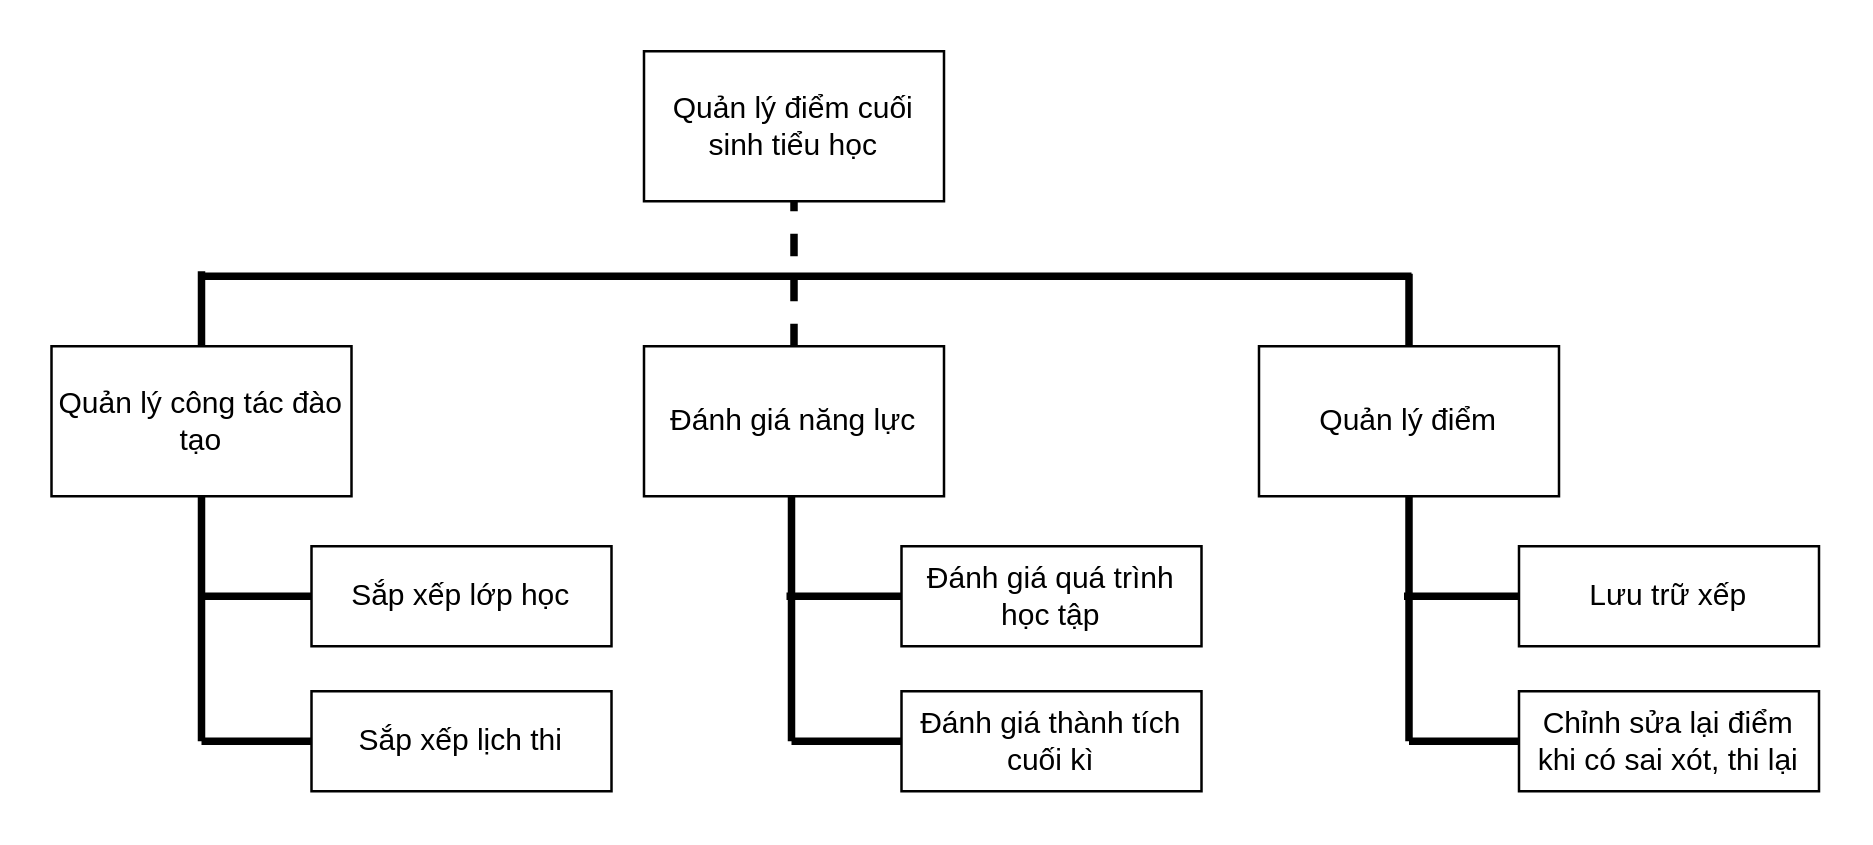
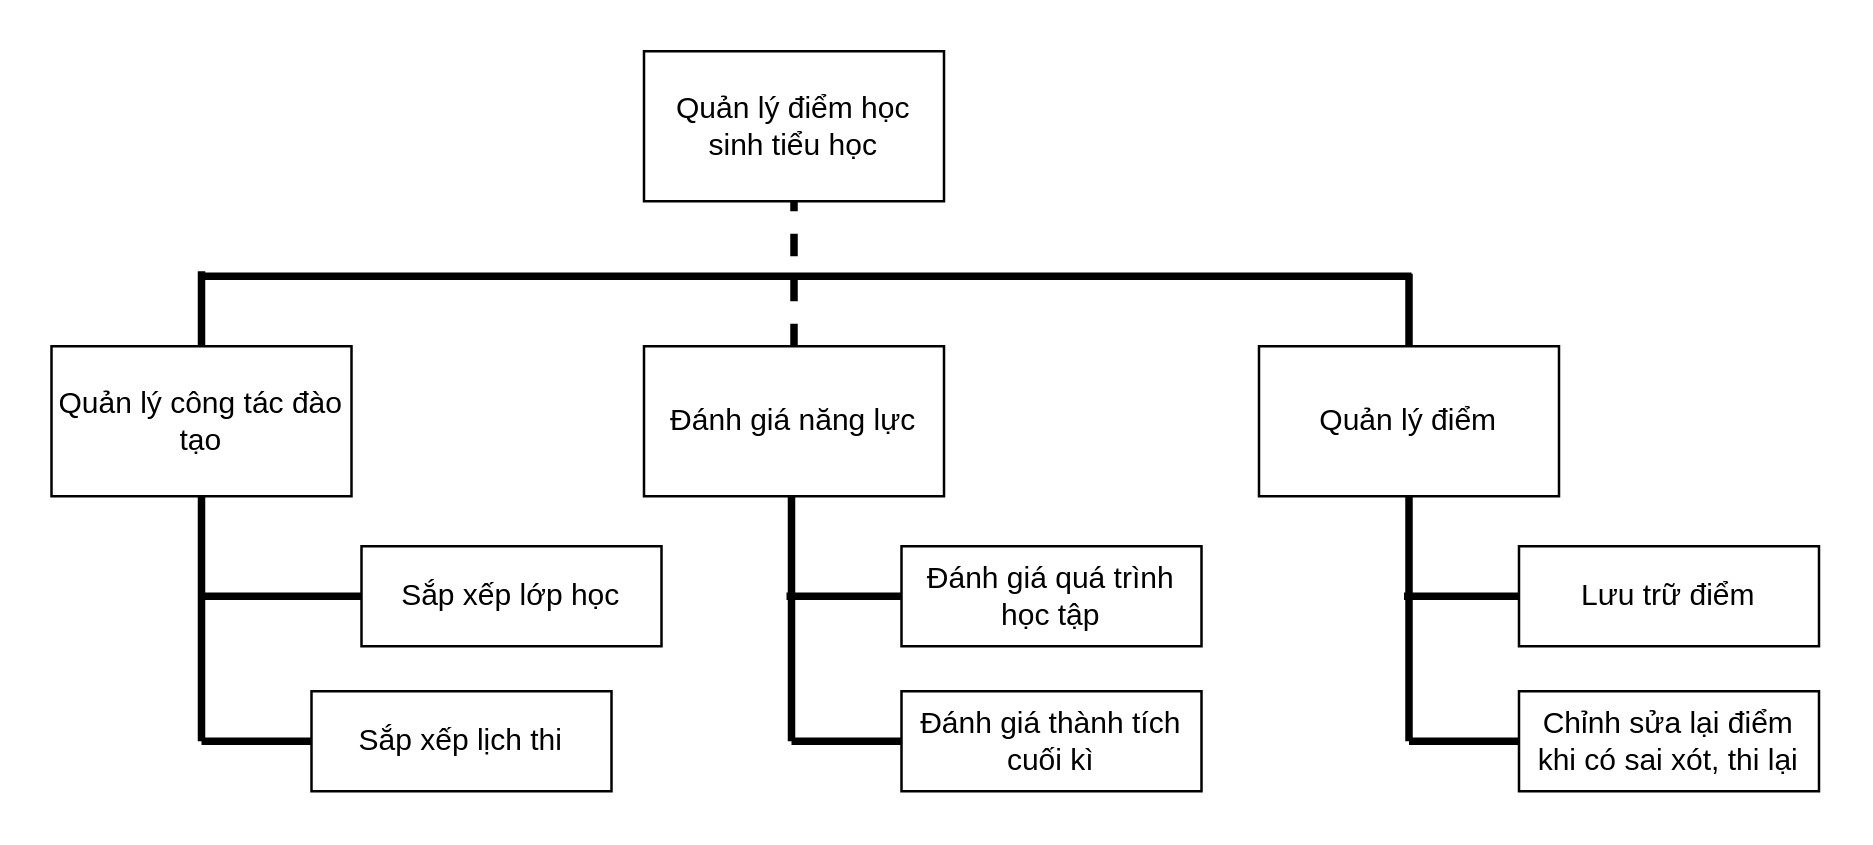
node "Quản lý điểm cuối sinh tiểu học": label "Quản lý điểm cuối sinh tiểu học" -> "Quản lý điểm học sinh tiểu học"
node "Sắp xếp lớp học": moved (461, 596) -> (511, 596)
node "Lưu trữ xếp": label "Lưu trữ xếp" -> "Lưu trữ điểm"
